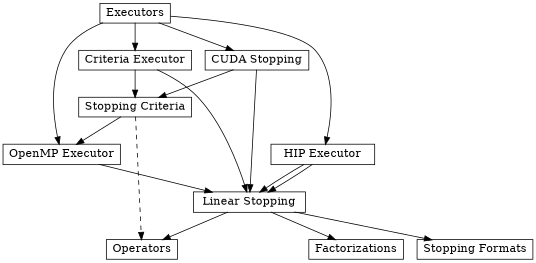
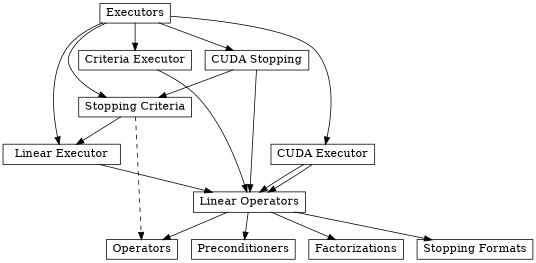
edge "Criteria Executor" -> "Stopping Criteria": now "Executors" -> "Stopping Criteria"
node "OpenMP Executor": label "OpenMP Executor" -> "Linear Executor"
node "HIP Executor": label "HIP Executor" -> "CUDA Executor"
node "Linear Stopping": label "Linear Stopping" -> "Linear Operators"
node "Preconditioners": added
